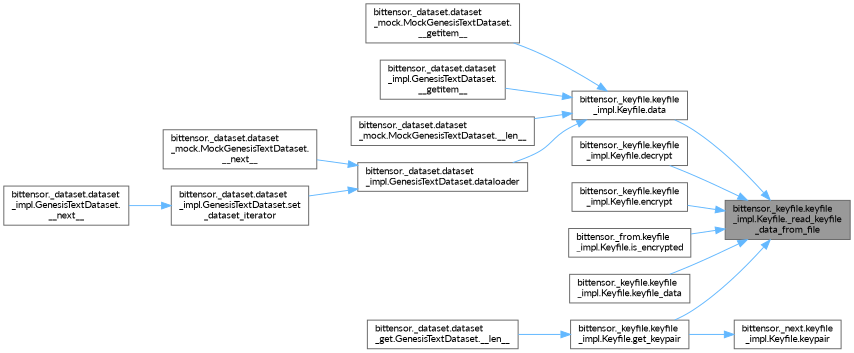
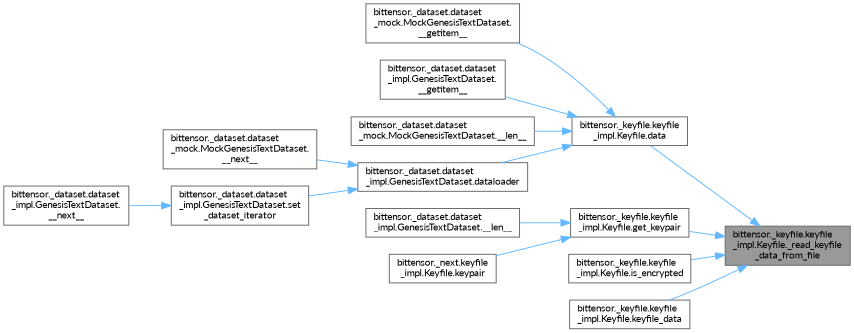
node "bittensor._keyfile.keyfile _impl.Keyfile.decrypt": removed
node "bittensor._keyfile.keyfile _impl.Keyfile.encrypt": removed
node "bittensor._from.keyfile _impl.Keyfile.is_encrypted": label "bittensor._from.keyfile _impl.Keyfile.is_encrypted" -> "bittensor._keyfile.keyfile _impl.Keyfile.is_encrypted"
node "bittensor._dataset.dataset _get.GenesisTextDataset.__len__": label "bittensor._dataset.dataset _get.GenesisTextDataset.__len__" -> "bittensor._dataset.dataset _impl.GenesisTextDataset.__len__"
edge "bittensor._keyfile.keyfile _impl.Keyfile.get_keypair" -> "bittensor._next.keyfile _impl.Keyfile.keypair": reversed
